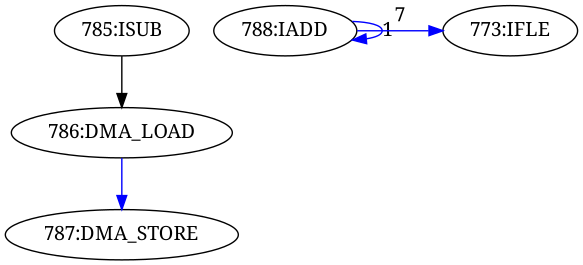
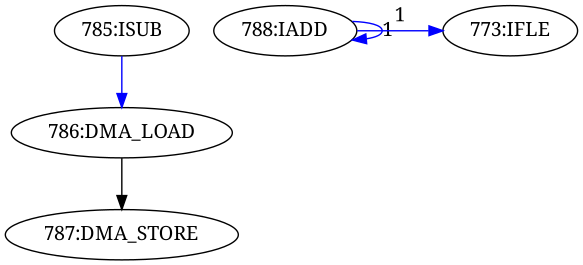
edge "788:IADD" -> "773:IFLE": label "7" -> "1"
edge "785:ISUB" -> "786:DMA_LOAD": color black -> blue
edge "786:DMA_LOAD" -> "787:DMA_STORE": color blue -> black
